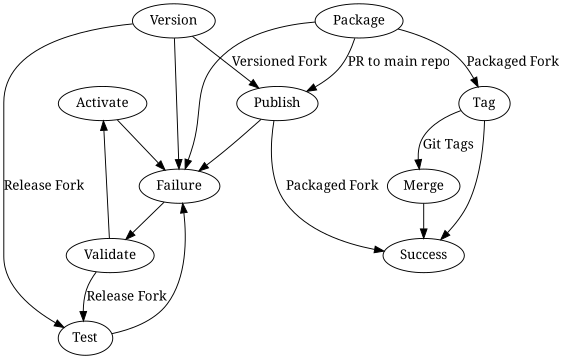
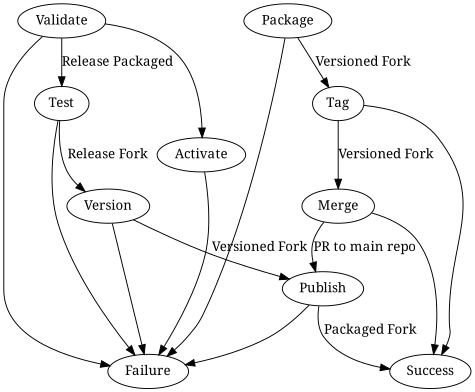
edge "Package" -> "Tag": label "Packaged Fork" -> "Versioned Fork"
edge "Package" -> "Publish": now "Merge" -> "Publish"
edge "Version" -> "Test": reversed
edge "Tag" -> "Merge": label "Git Tags" -> "Versioned Fork"
edge "Failure" -> "Validate": reversed
edge "Validate" -> "Test": label "Release Fork" -> "Release Packaged"
